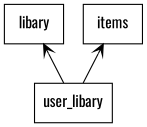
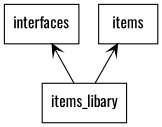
node "libary": label "libary" -> "interfaces"
node "user_libary": label "user_libary" -> "items_libary"
